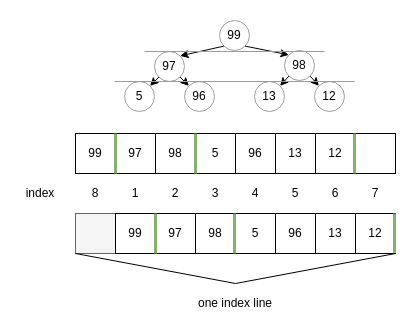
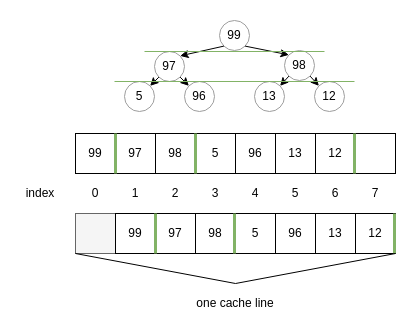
node "8": label "8" -> "0"
node "one index line": label "one index line" -> "one cache line"
